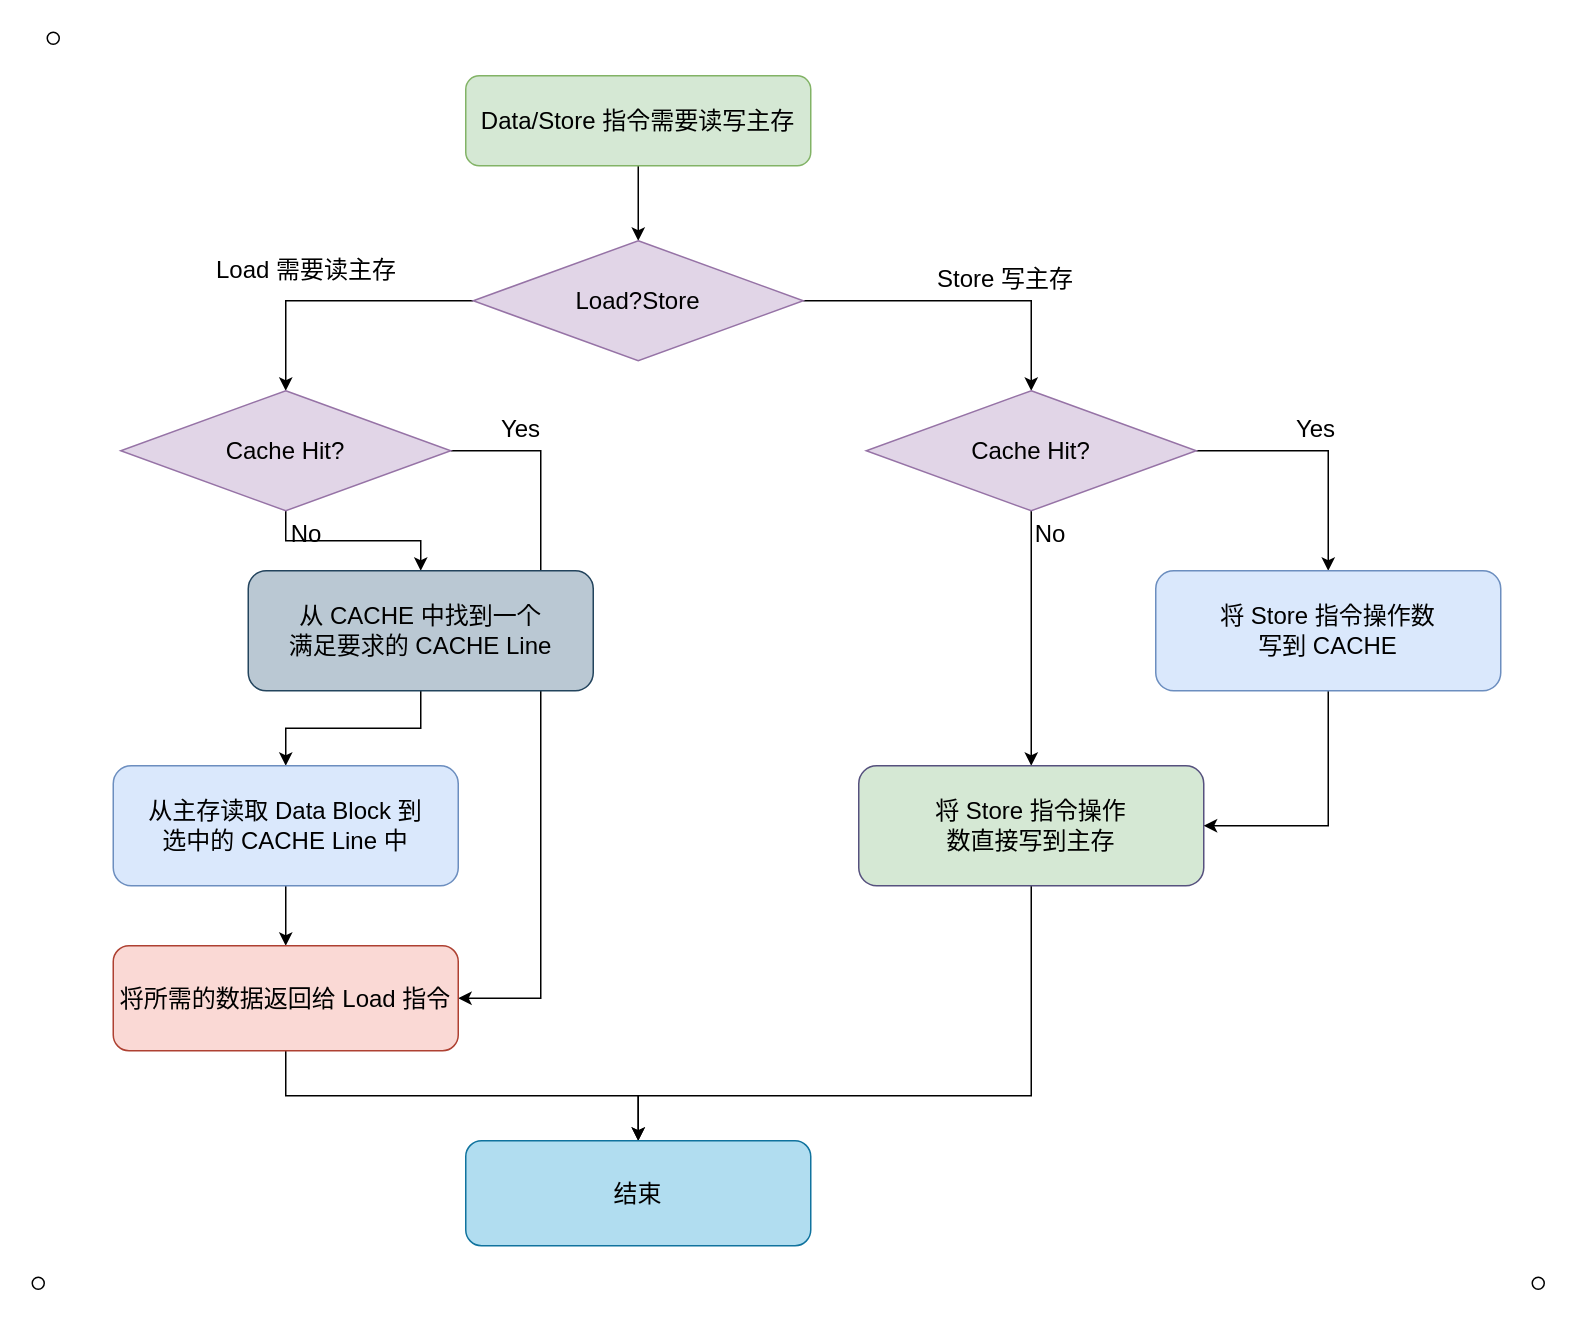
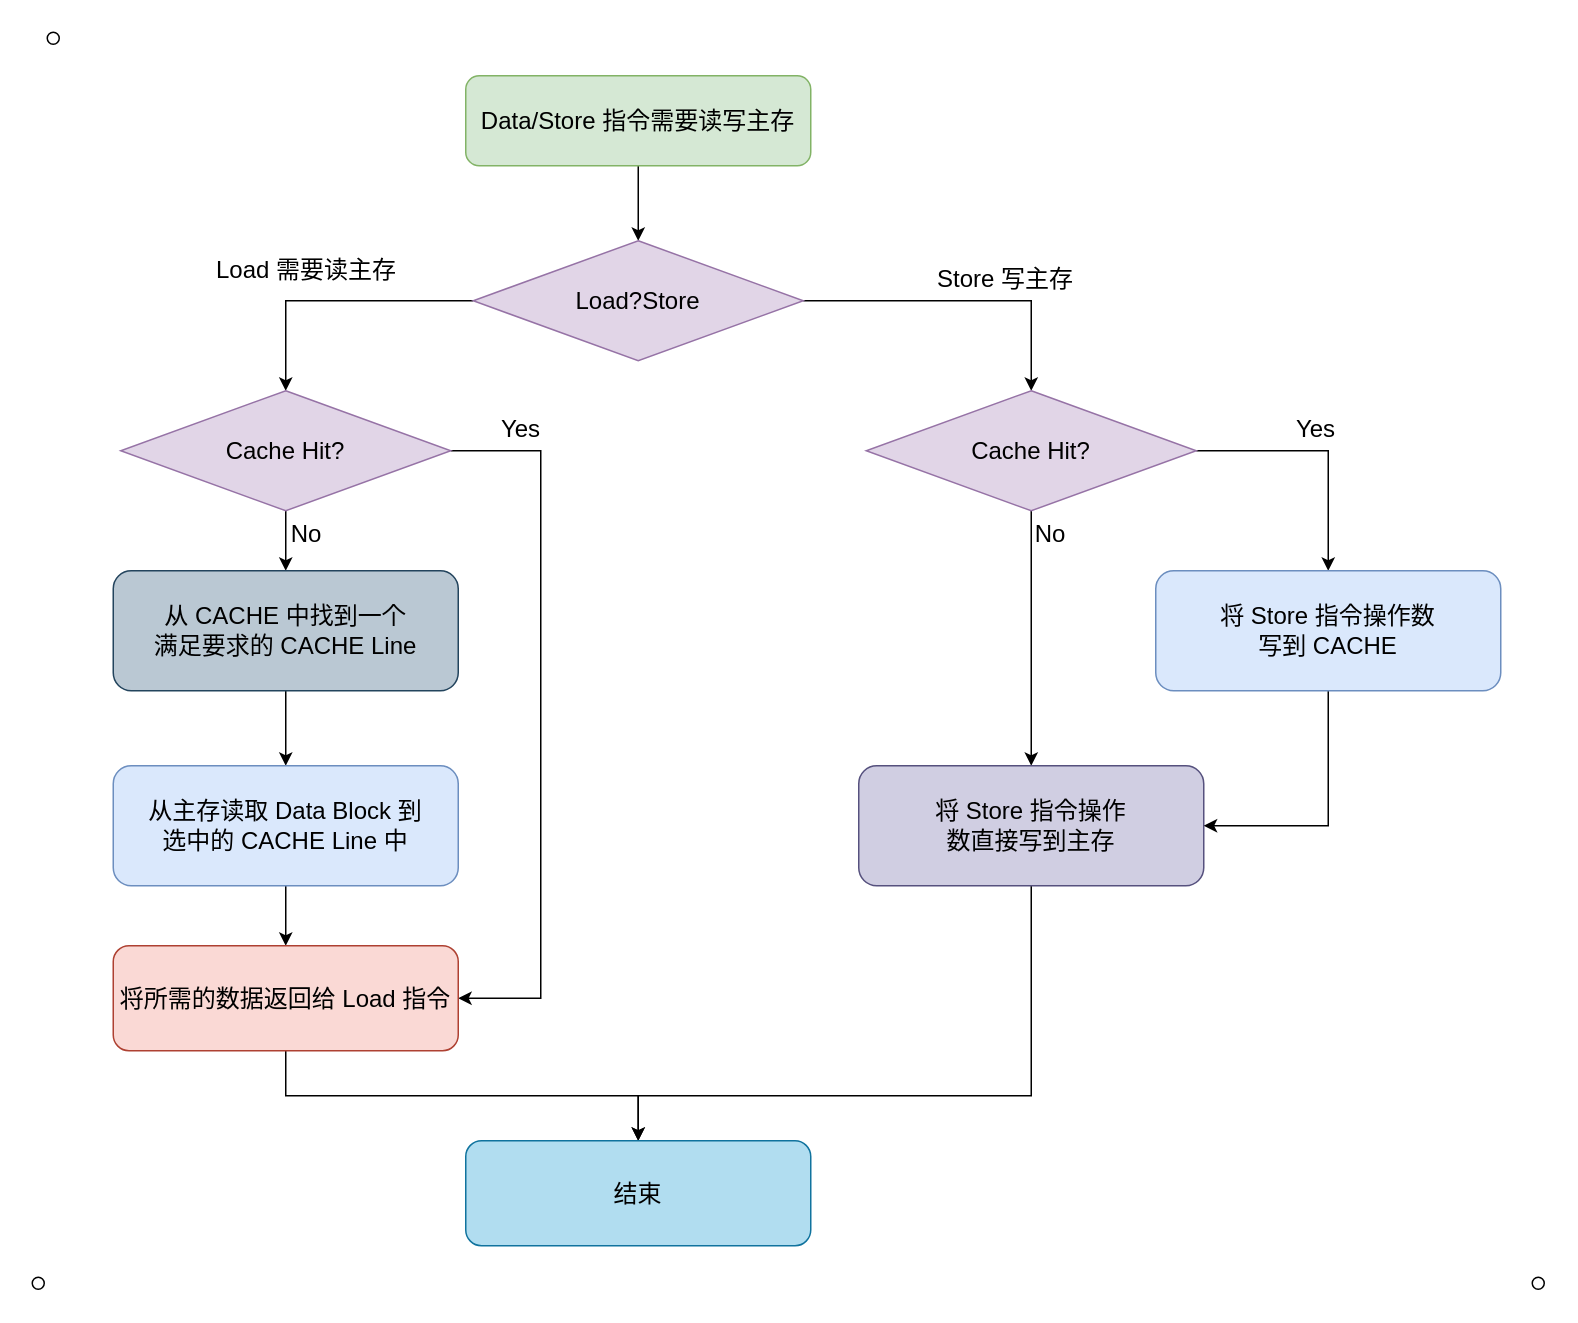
node "从 CACHE 中找到一个 满足要求的 CACHE Line": moved (421, 631) -> (286, 631)
node "将 Store 指令操作 数直接写到主存": fillcolor #d5e8d4 -> #d0cee2
